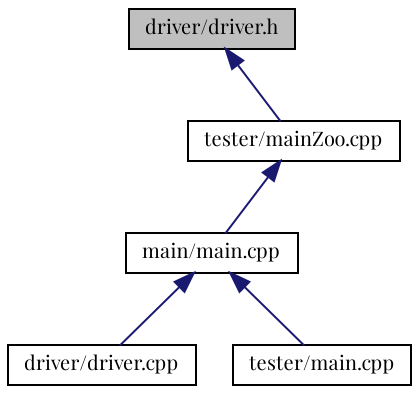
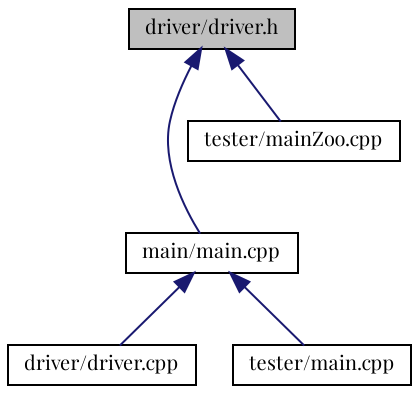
edge "main/main.cpp" -> "tester/mainZoo.cpp": now "main/main.cpp" -> "driver/driver.h"
